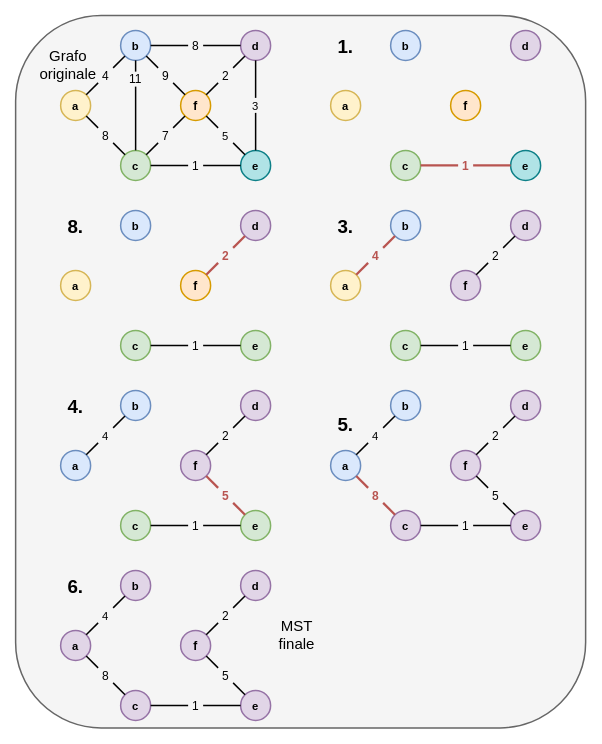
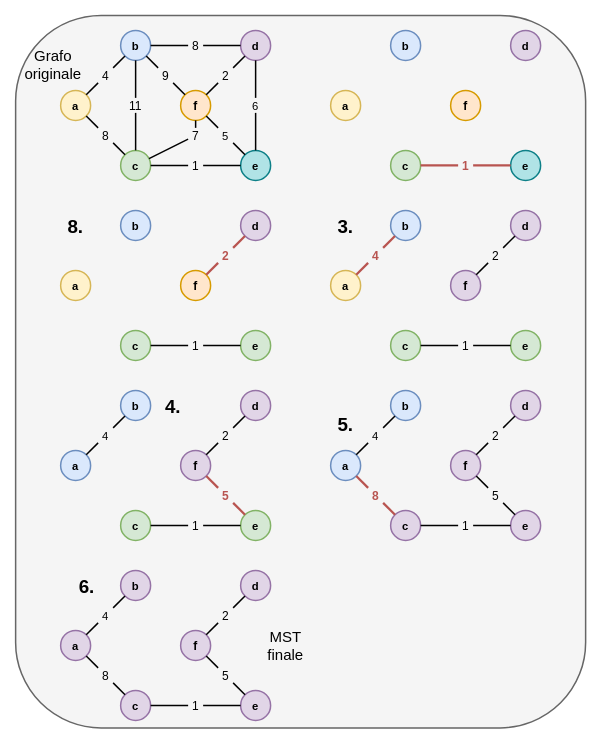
node "1.": removed
node "Grafo originale": moved (68, 64) -> (53, 64)
node "11": moved (135, 79) -> (135, 105)
node "3": label "3" -> "6"
node "7": moved (165, 135) -> (195, 135)
node "4.": moved (75, 405) -> (173, 405)
node "6.": moved (75, 585) -> (87, 585)
node "MST finale": moved (297, 634) -> (285, 645)
